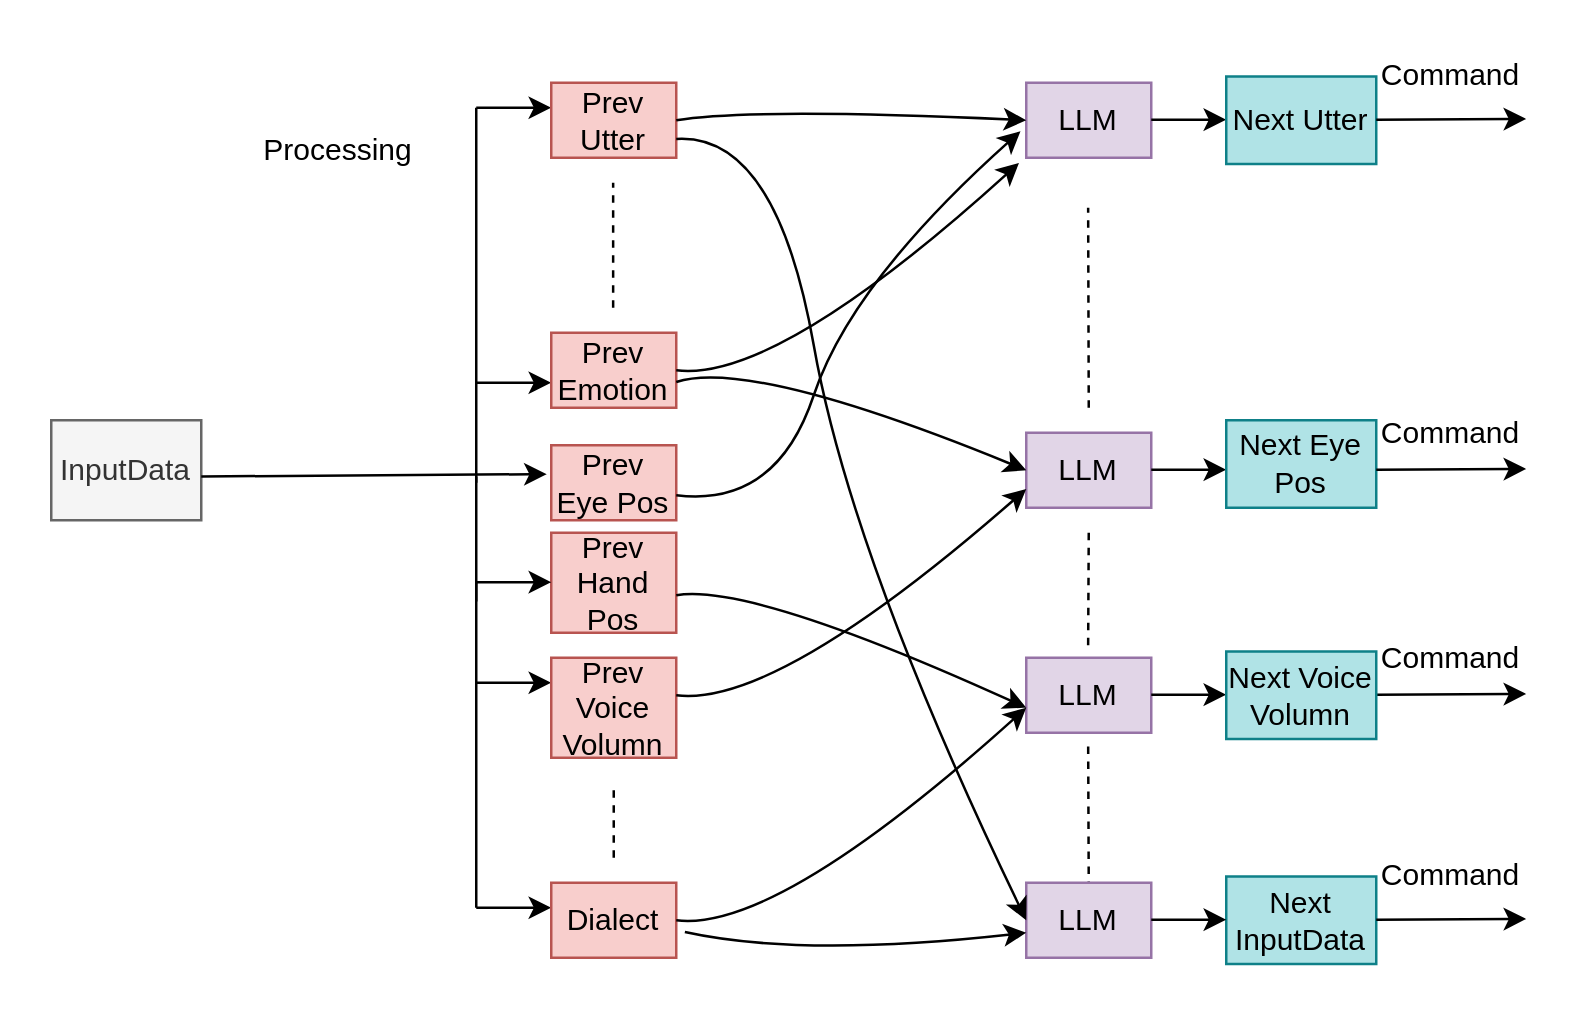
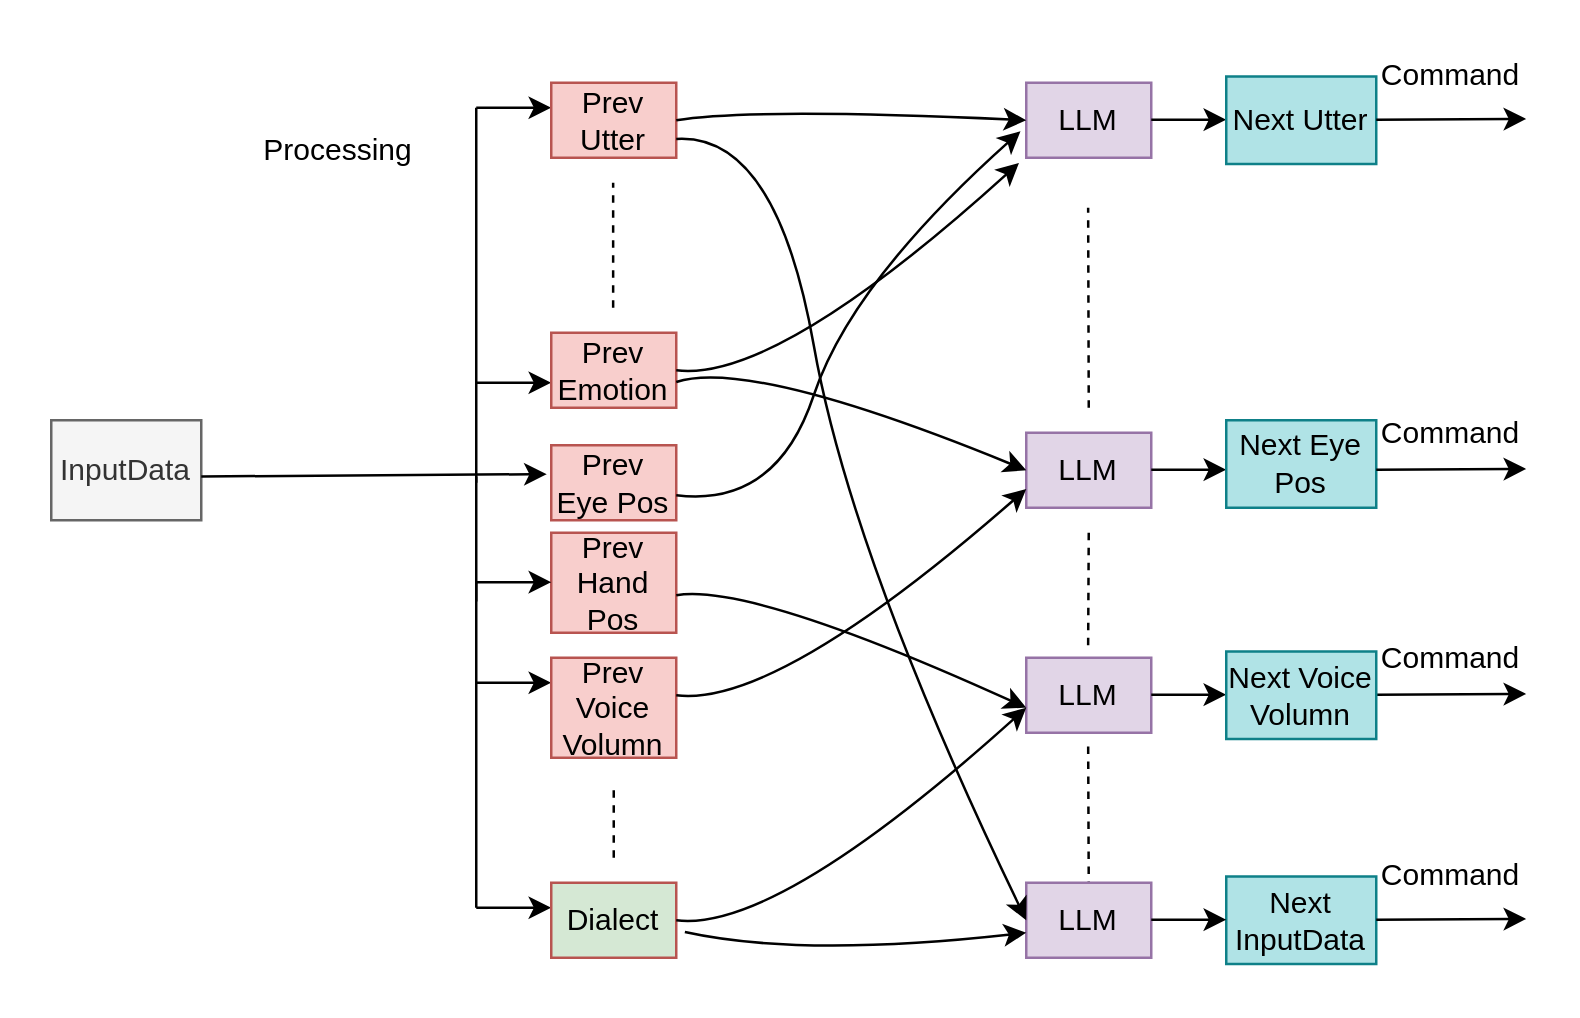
node "Dialect": fillcolor #f8cecc -> #d5e8d4
